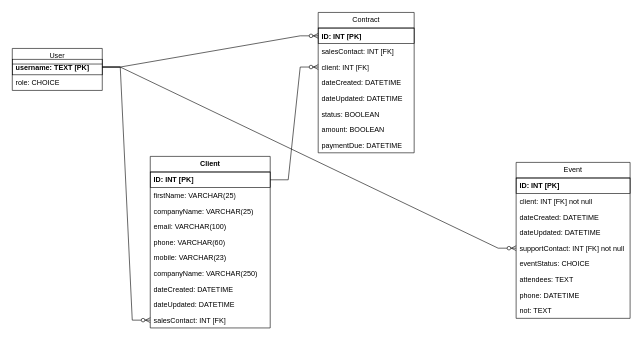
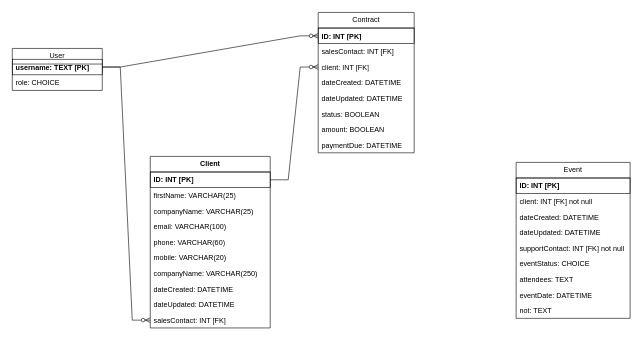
edge "username: TEXT [PK]" -> "supportContact: INT [FK] not null": removed
node "mobile: VARCHAR(23)": label "mobile: VARCHAR(23)" -> "mobile: VARCHAR(20)"
node "phone: DATETIME": label "phone: DATETIME" -> "eventDate: DATETIME"
